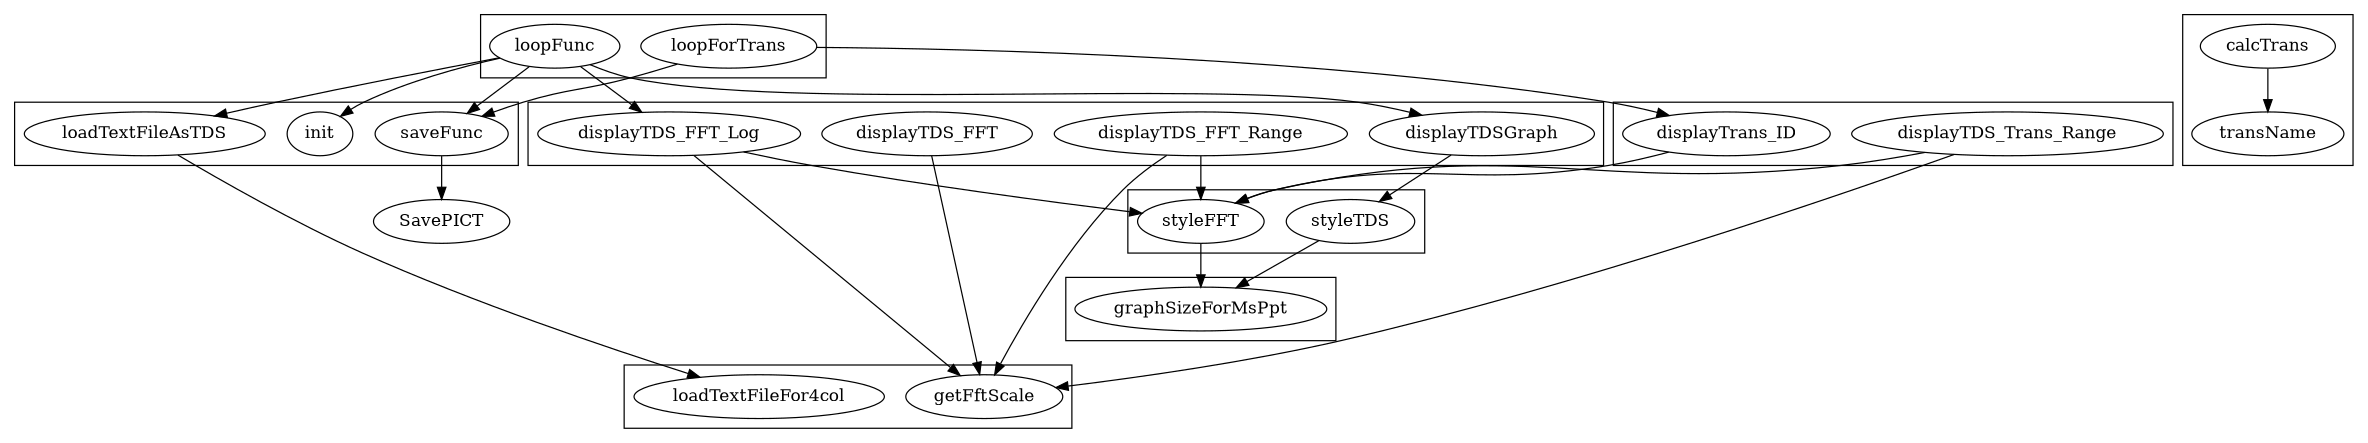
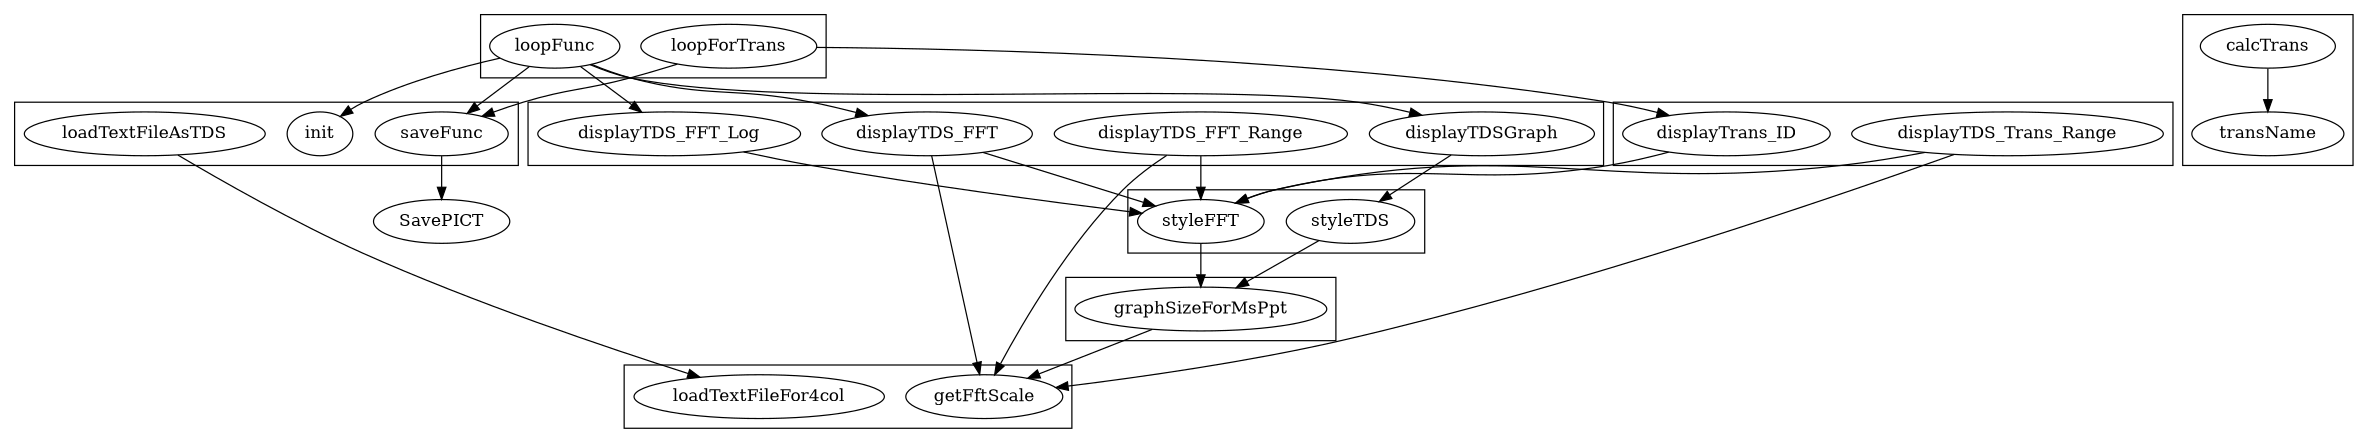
edge "loopFunc" -> "loadTextFileAsTDS": now "loopFunc" -> "displayTDS_FFT"
edge "displayTDS_FFT" -> "styleFFT": added
edge "displayTDS_FFT_Log" -> "getFftScale": now "graphSizeForMsPpt" -> "getFftScale"
